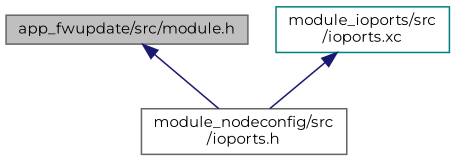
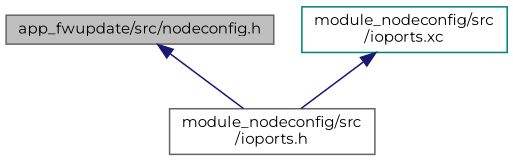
node "app_fwupdate/src/module.h": label "app_fwupdate/src/module.h" -> "app_fwupdate/src/nodeconfig.h"
node "module_ioports/src /ioports.xc": label "module_ioports/src /ioports.xc" -> "module_nodeconfig/src /ioports.xc"
